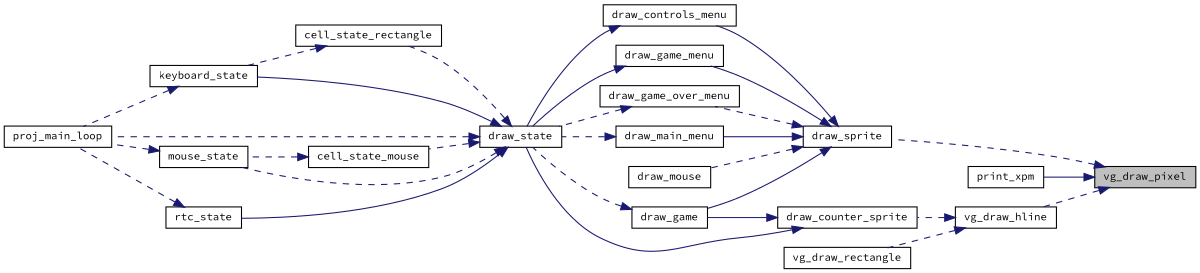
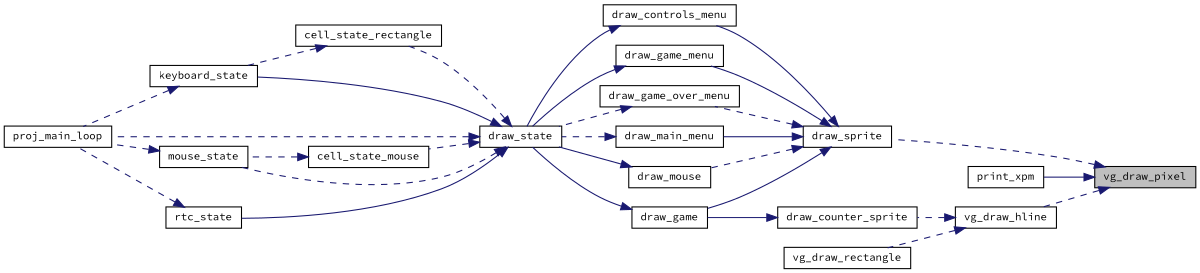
edge "draw_state" -> "draw_game": style dashed -> solid
edge "draw_state" -> "draw_counter_sprite": now "draw_state" -> "draw_mouse"
